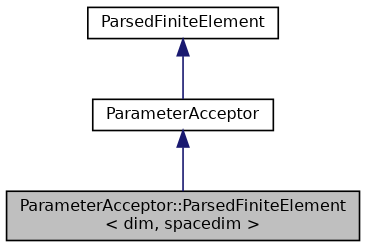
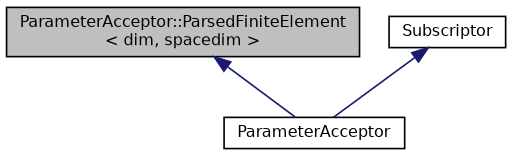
node "ParsedFiniteElement": label "ParsedFiniteElement" -> "Subscriptor"
edge "ParameterAcceptor::ParsedFiniteElement < dim, spacedim >" -> "ParameterAcceptor": reversed
